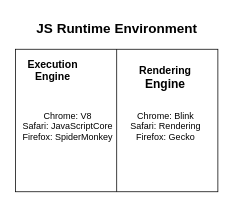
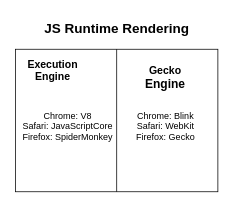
node "JS Runtime Environment": label "JS Runtime Environment" -> "JS Runtime Rendering"
node "Rendering Engine": label "Rendering Engine" -> "Gecko Engine"
node "Chrome: Blink Safari: Rendering Firefox: Gecko": label "Chrome: Blink Safari: Rendering Firefox: Gecko" -> "Chrome: Blink Safari: WebKit Firefox: Gecko"
